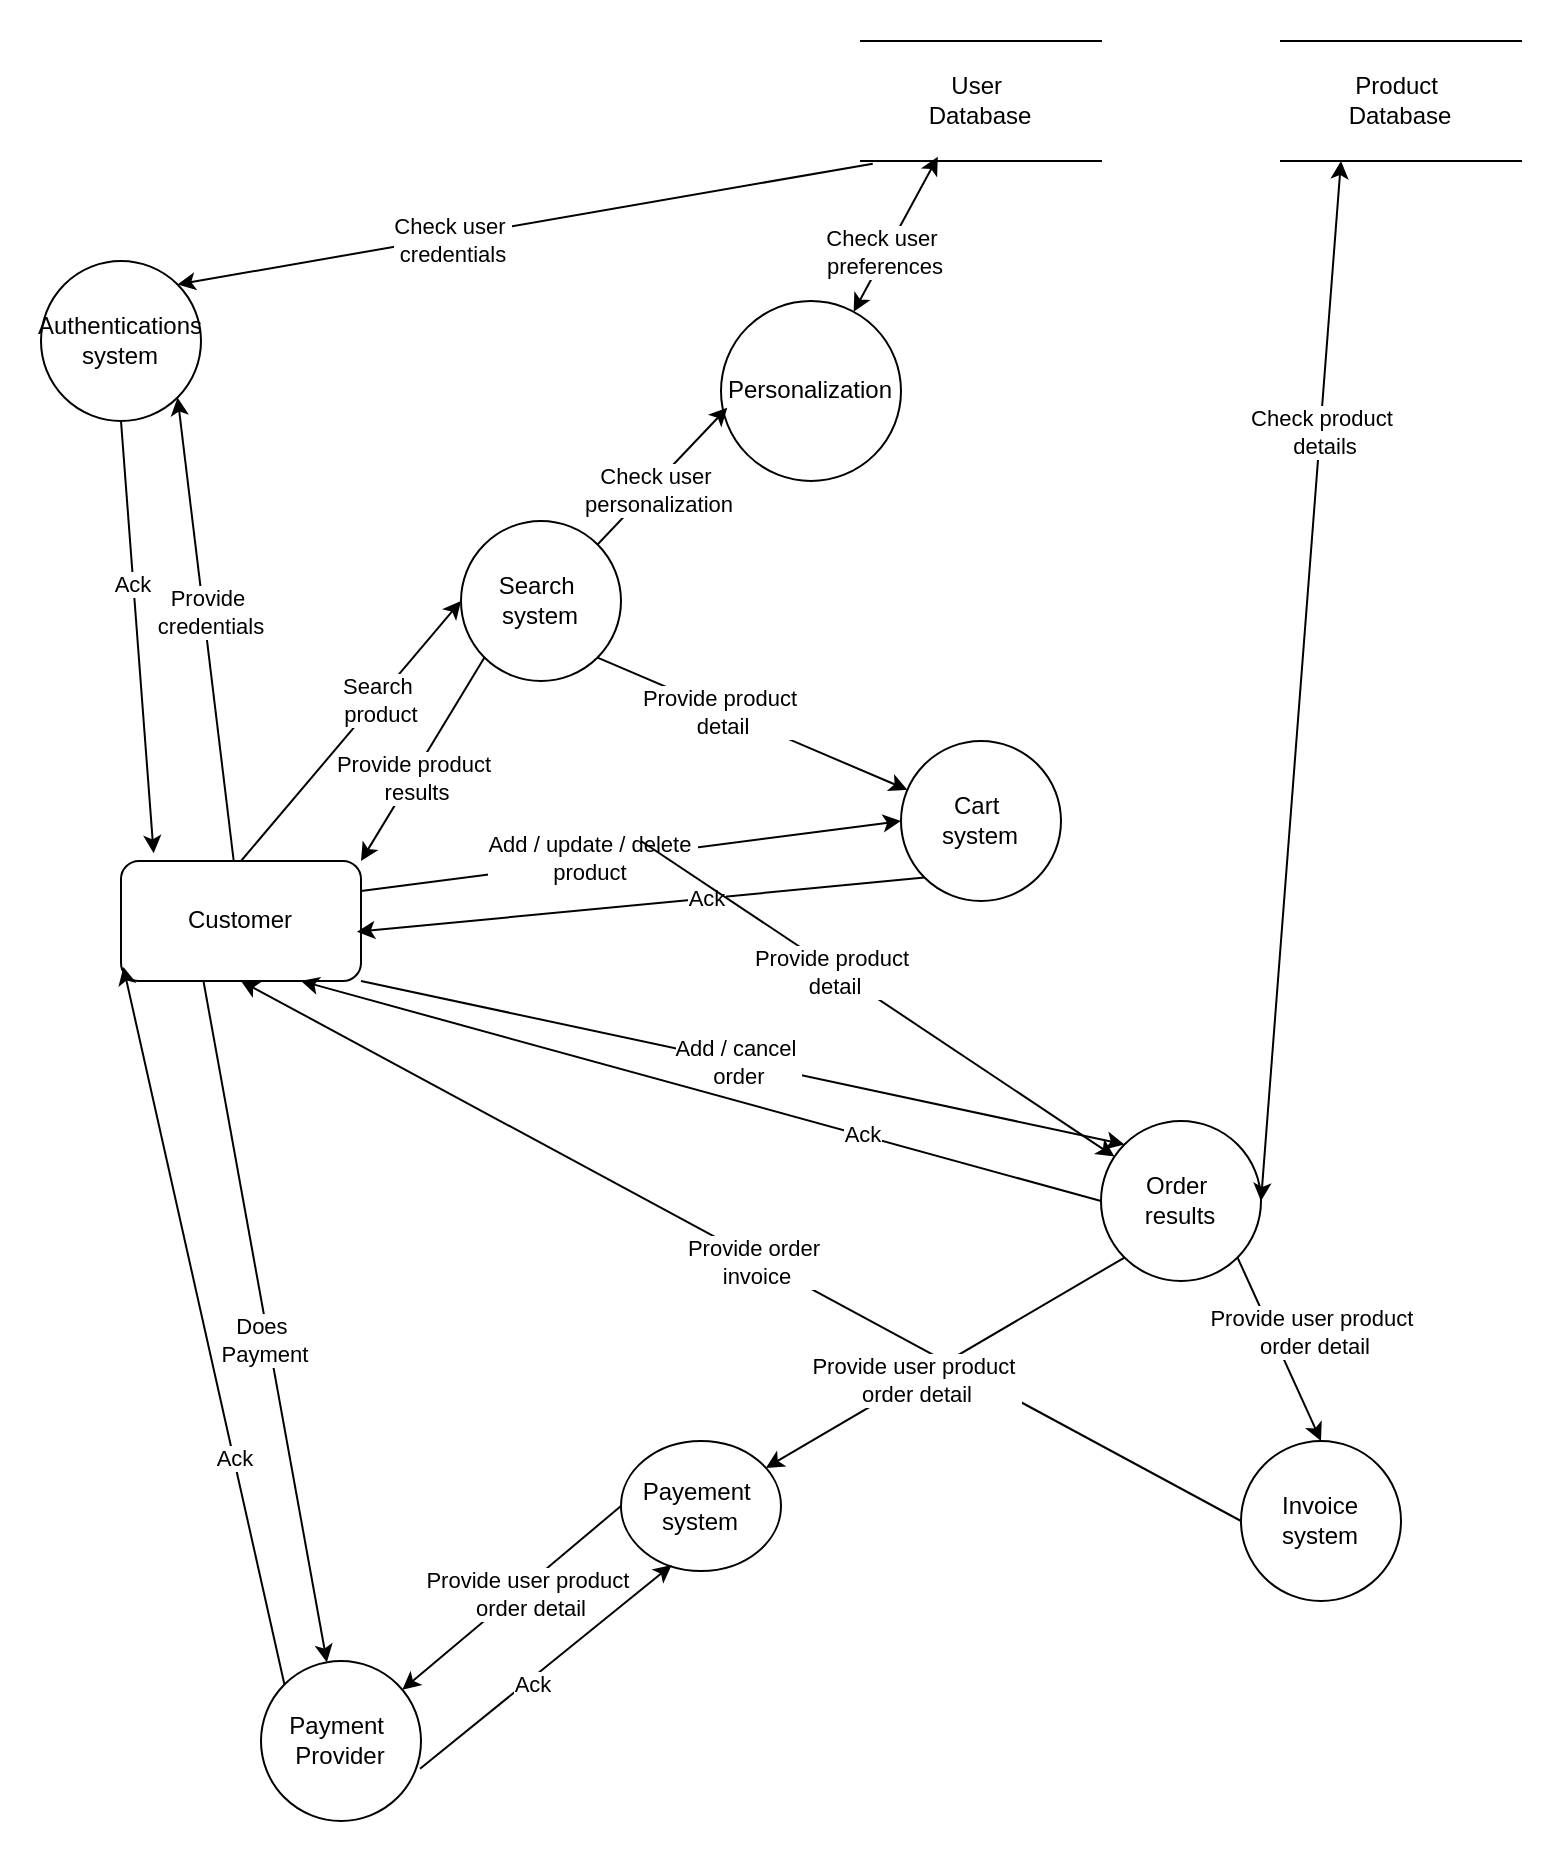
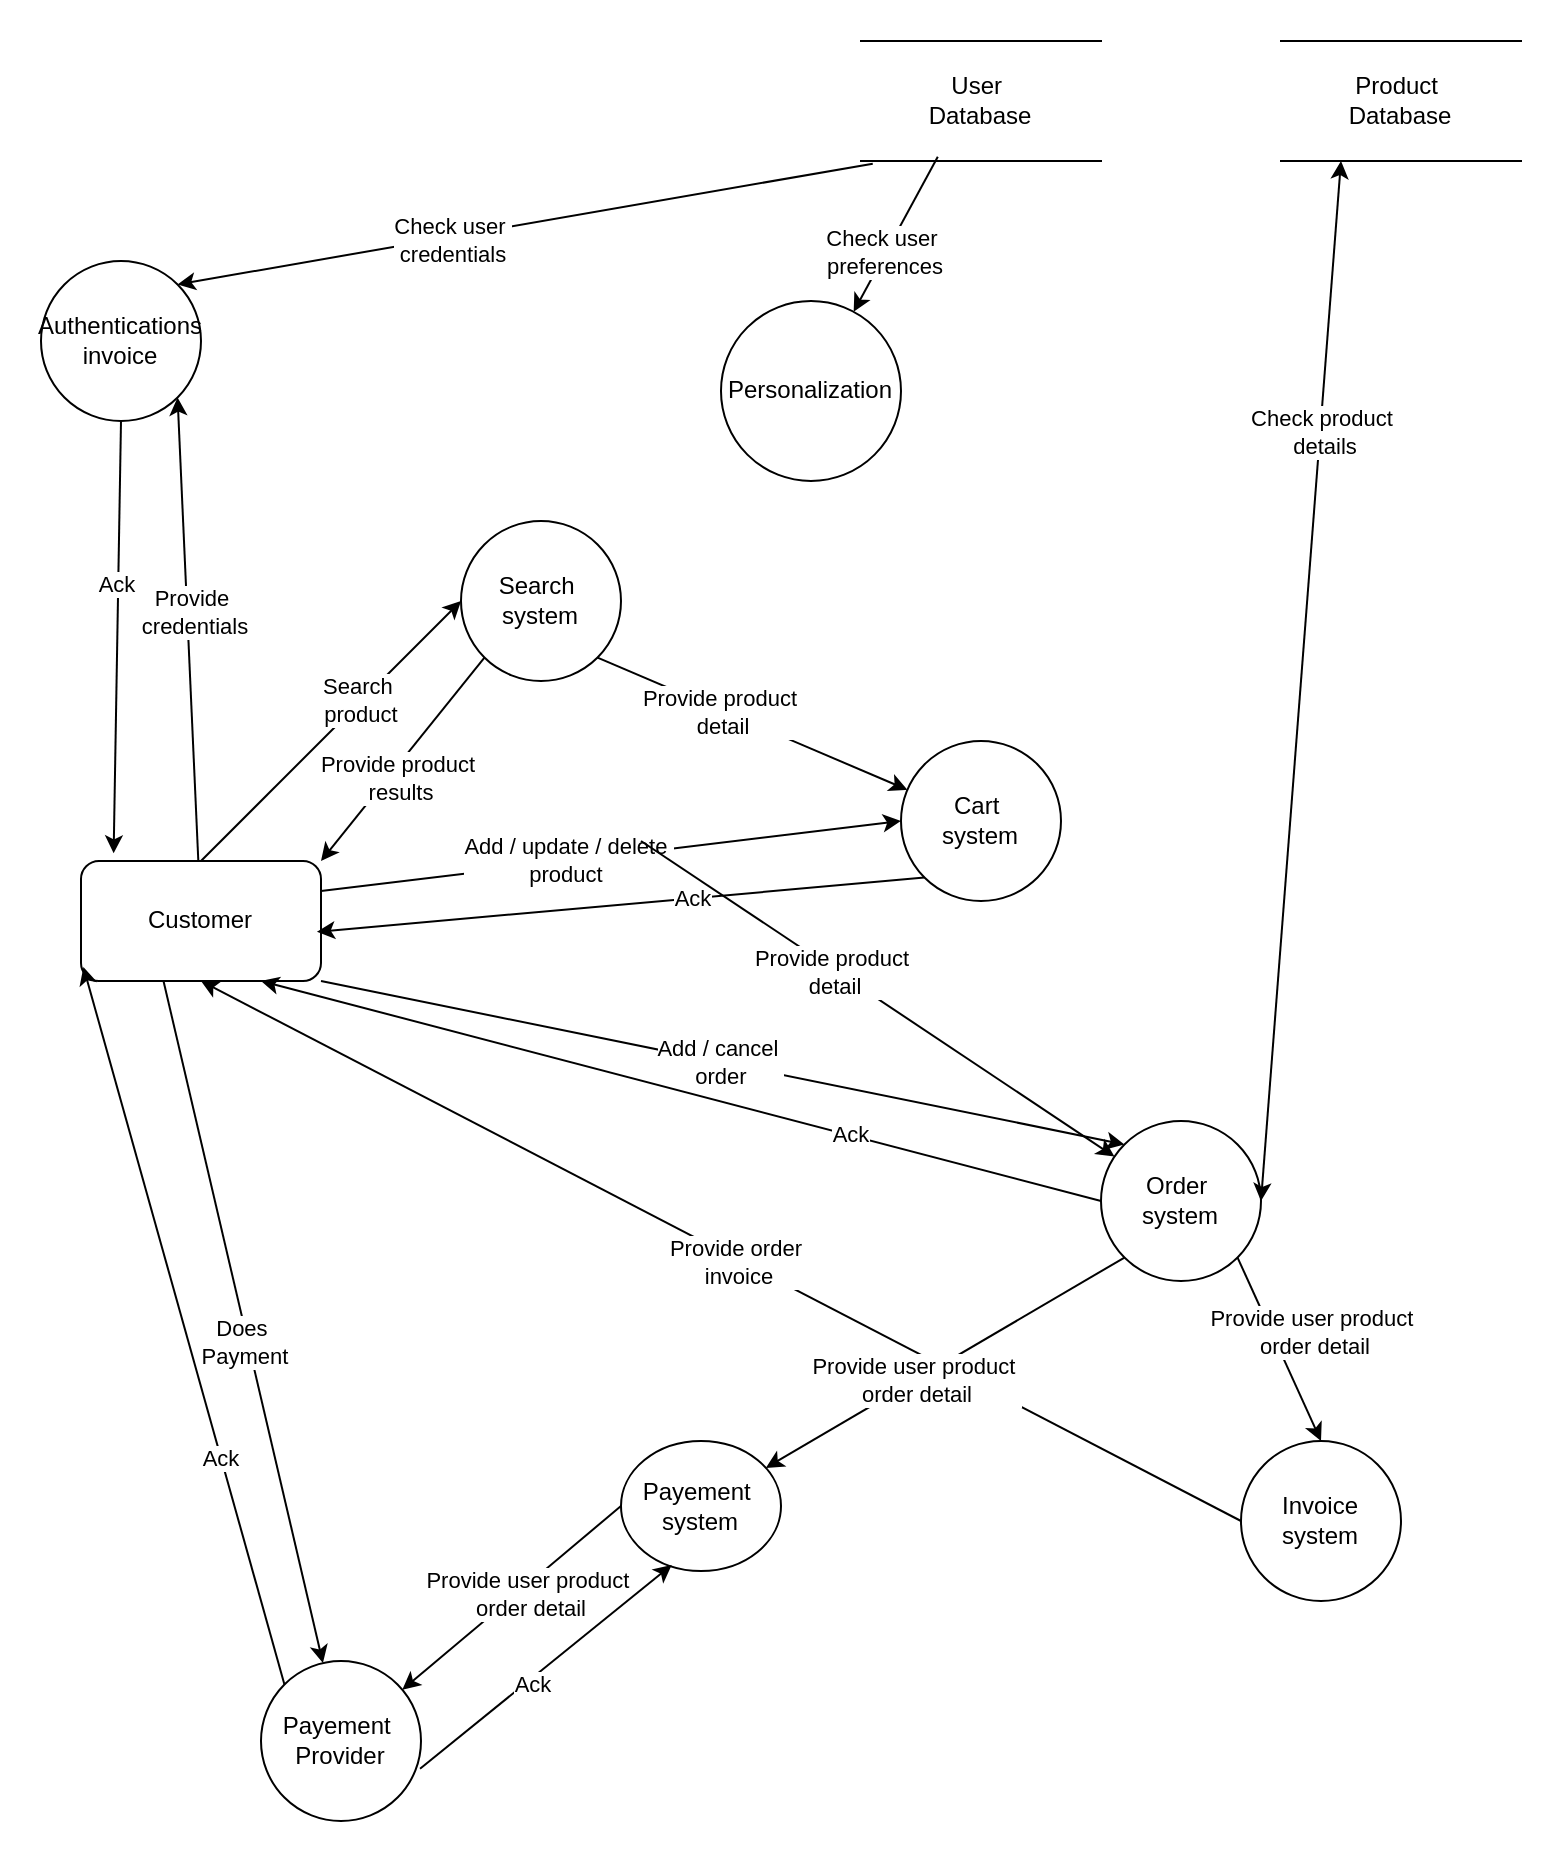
edge "User Database" -- "Personalization": arrowhead classic -> none
node "Authentications system": label "Authentications system" -> "Authentications invoice"
edge "Search system" -> "Personalization": removed, label "Check user personalization"
node "Customer": moved (241, 921) -> (201, 921)
node "Order results": label "Order results" -> "Order system"
node "Payment Provider": label "Payment Provider" -> "Payement Provider"
